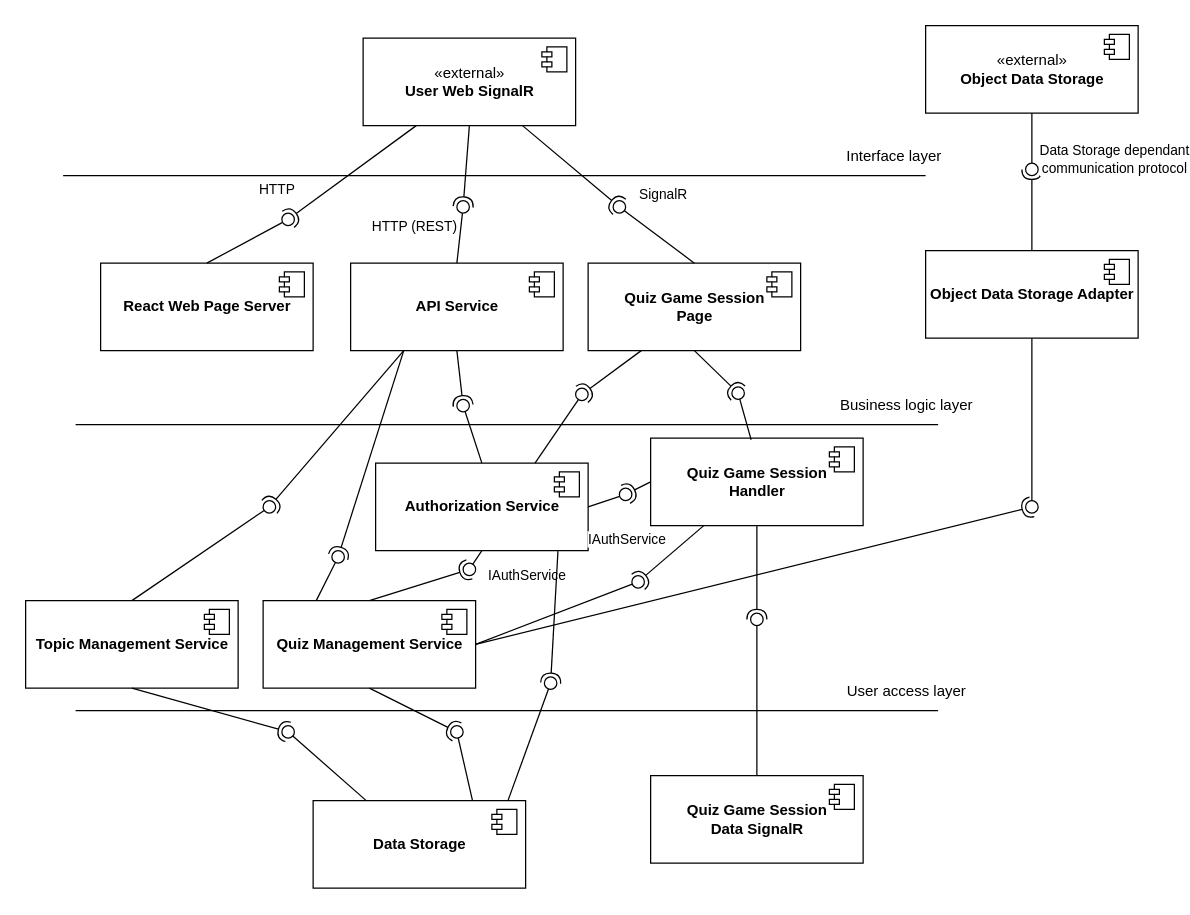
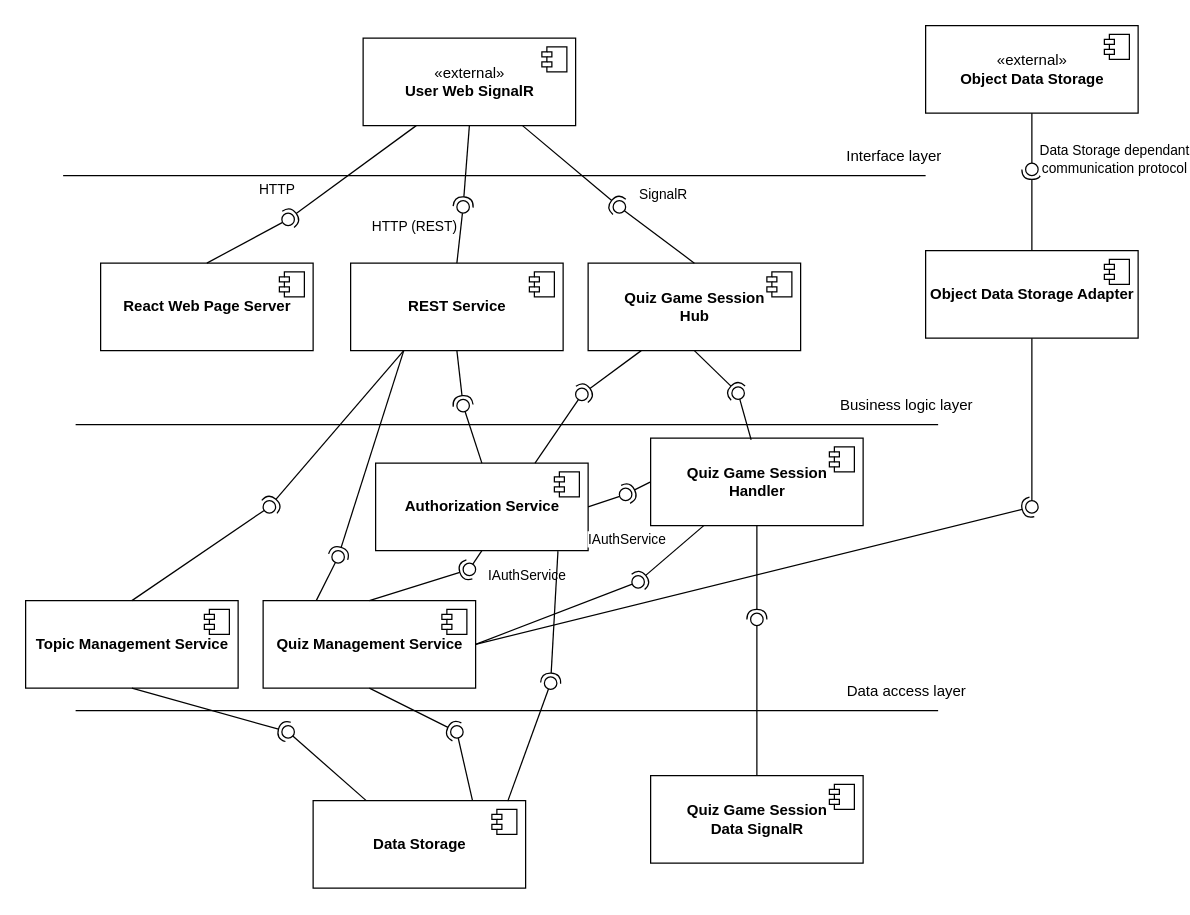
node "API Service": label "API Service" -> "REST Service"
node "Quiz Game Session Page": label "Quiz Game Session Page" -> "Quiz Game Session Hub"
node "User access layer": label "User access layer" -> "Data access layer"
